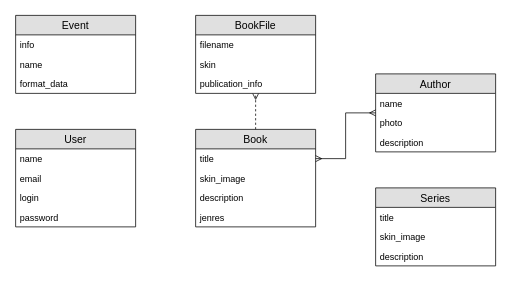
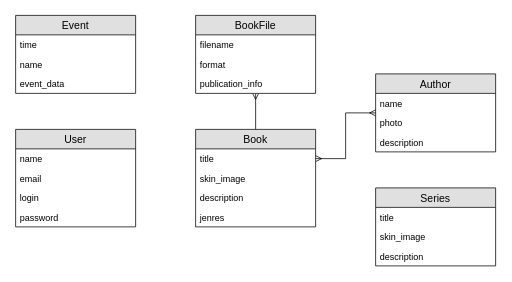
node "info": label "info" -> "time"
node "skin": label "skin" -> "format"
node "format_data": label "format_data" -> "event_data"
edge "Book" -> "BookFile": style dashed -> solid
